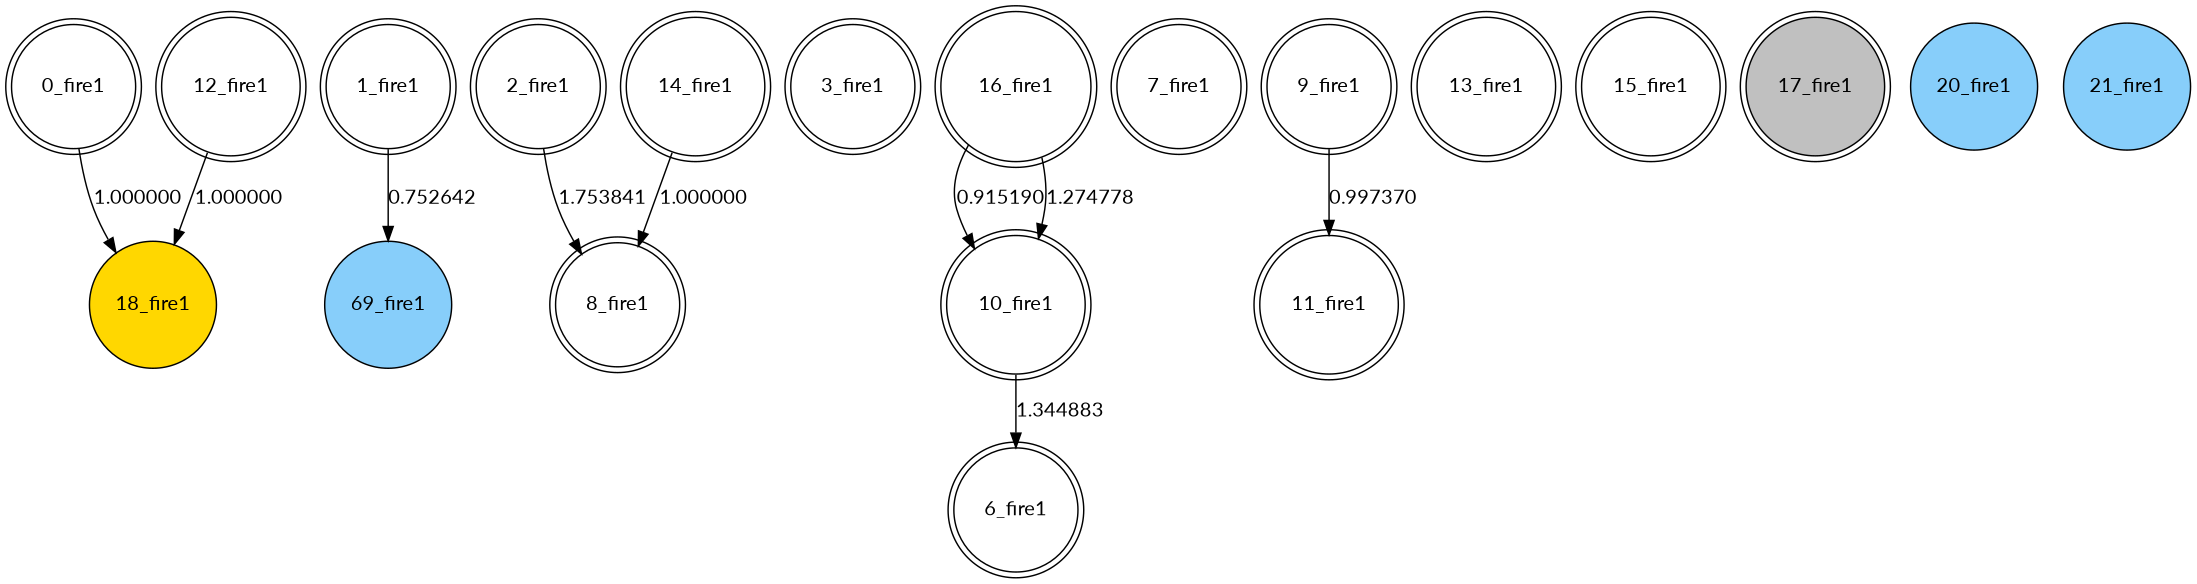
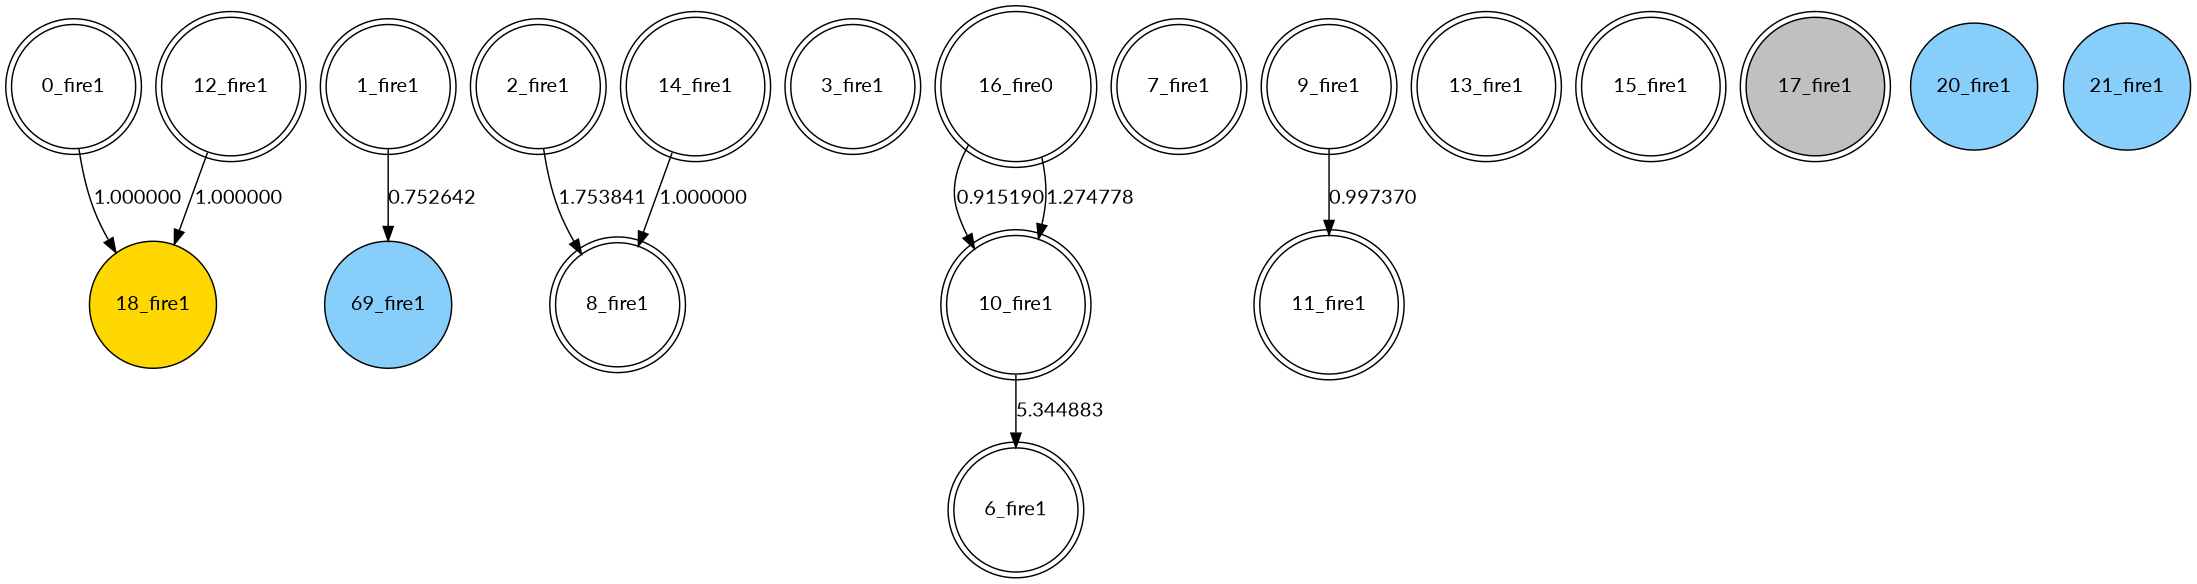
node "16_fire1": label "16_fire1" -> "16_fire0"
edge "10_fire1" -> "6_fire1": label "1.344883" -> "5.344883"
